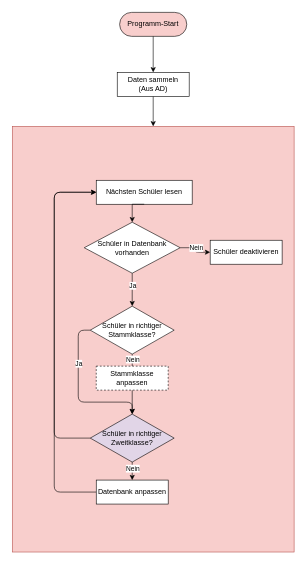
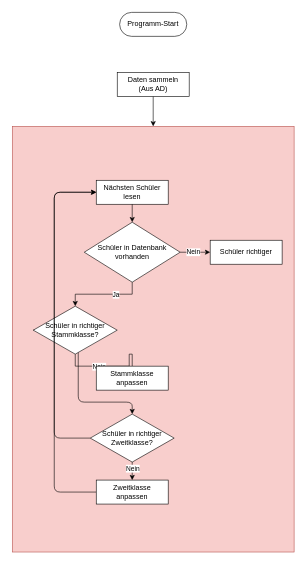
node "Programm-Start": fillcolor #f8cecc -> #ffffff
edge "Programm-Start" -> "Daten sammeln (Aus AD)": removed
node "Nächsten Schüler lesen": size 96x24 -> 72x24
node "Schüler in Datenbank vorhanden": size 96x51 -> 96x60
node "Schüler deaktivieren": label "Schüler deaktivieren" -> "Schüler richtiger"
node "Schüler in richtiger Stammklasse?": moved (132, 330) -> (75, 330)
node "Stammklasse anpassen": style dashed -> solid
edge "Stammklasse anpassen" -> "Schüler in richtiger Zweitklasse?": removed
node "Schüler in richtiger Zweitklasse?": fillcolor #e1d5e7 -> #ffffff
node "Datenbank anpassen": label "Datenbank anpassen" -> "Zweitklasse anpassen"
